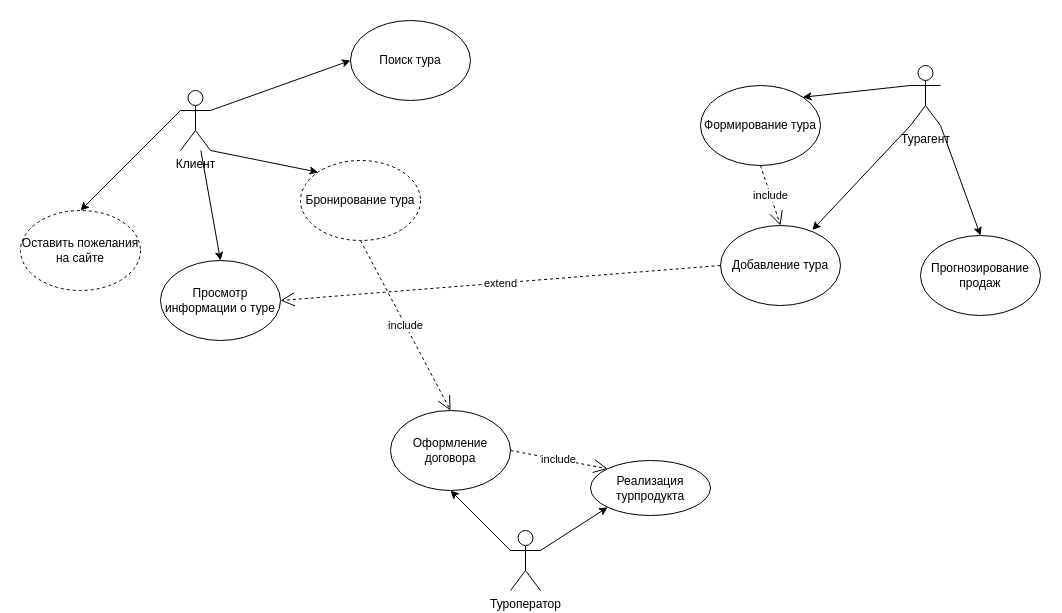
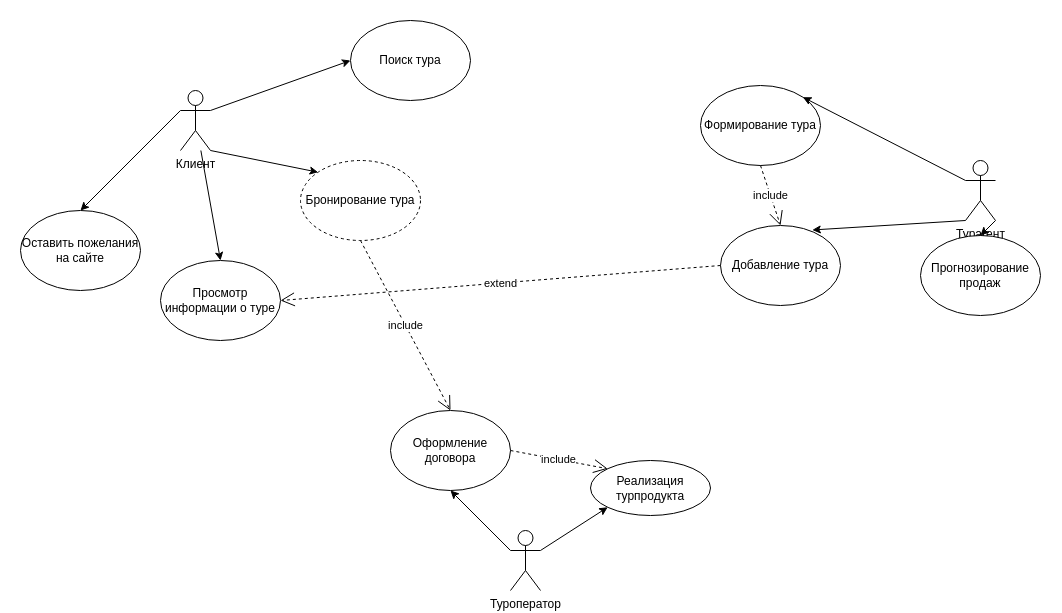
node "Турагент": moved (926, 96) -> (981, 191)
node "Оставить пожелания на сайте": style dashed -> solid
